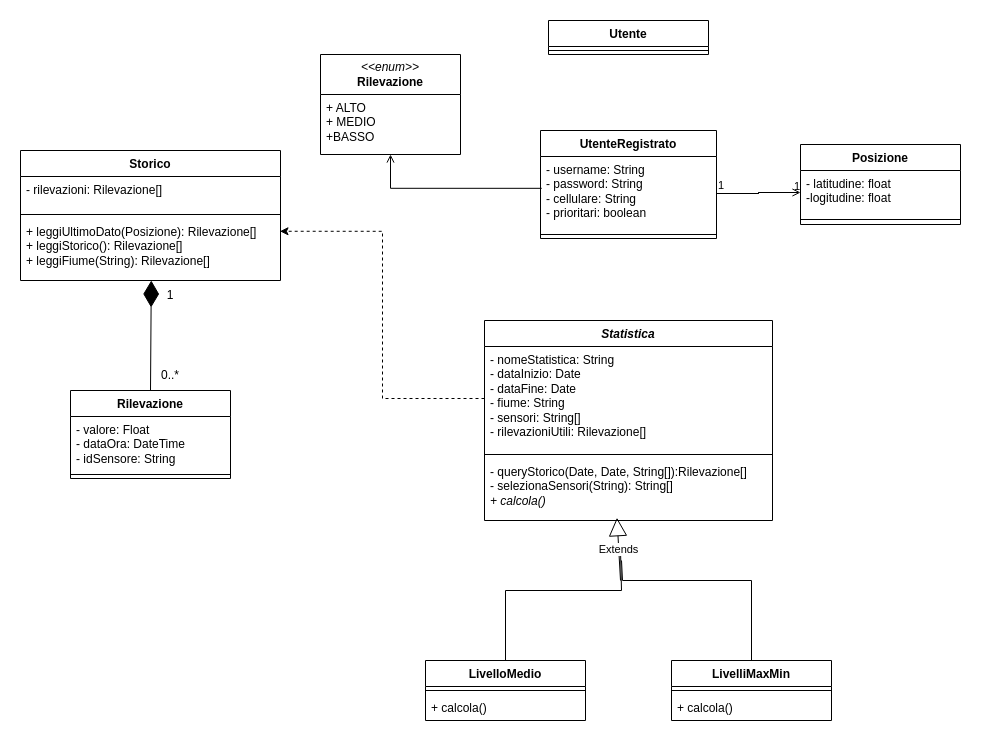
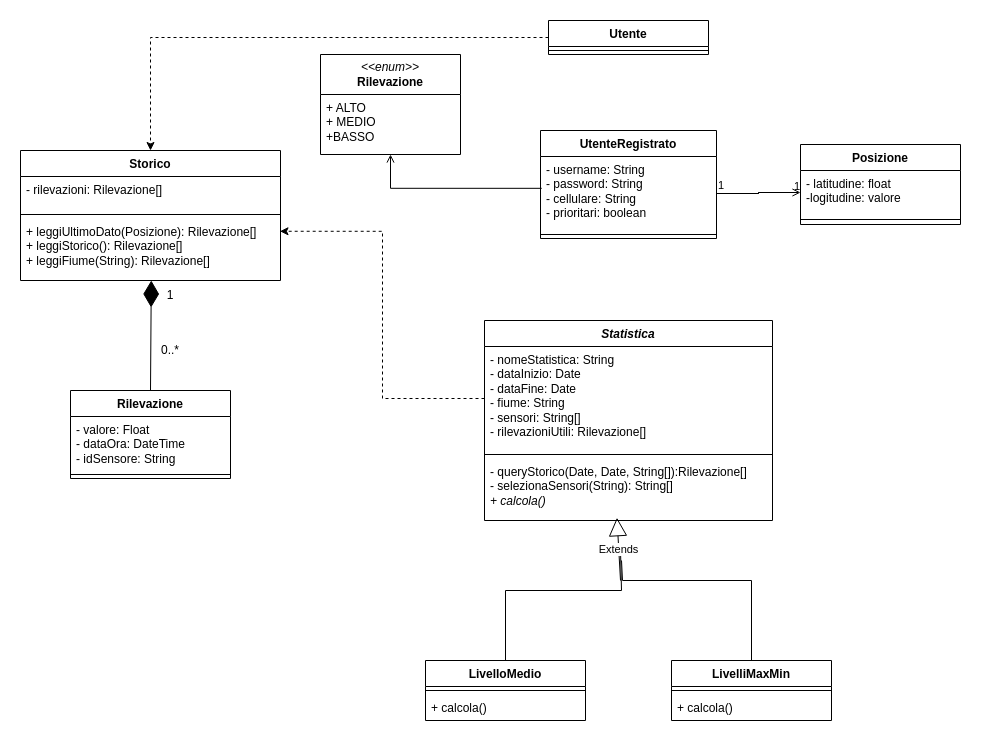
edge "Utente" -> "Storico": added
node "- latitudine: float -logitudine: float": label "- latitudine: float -logitudine: float" -> "- latitudine: float -logitudine: valore"
node "0..*": moved (171, 376) -> (171, 351)
